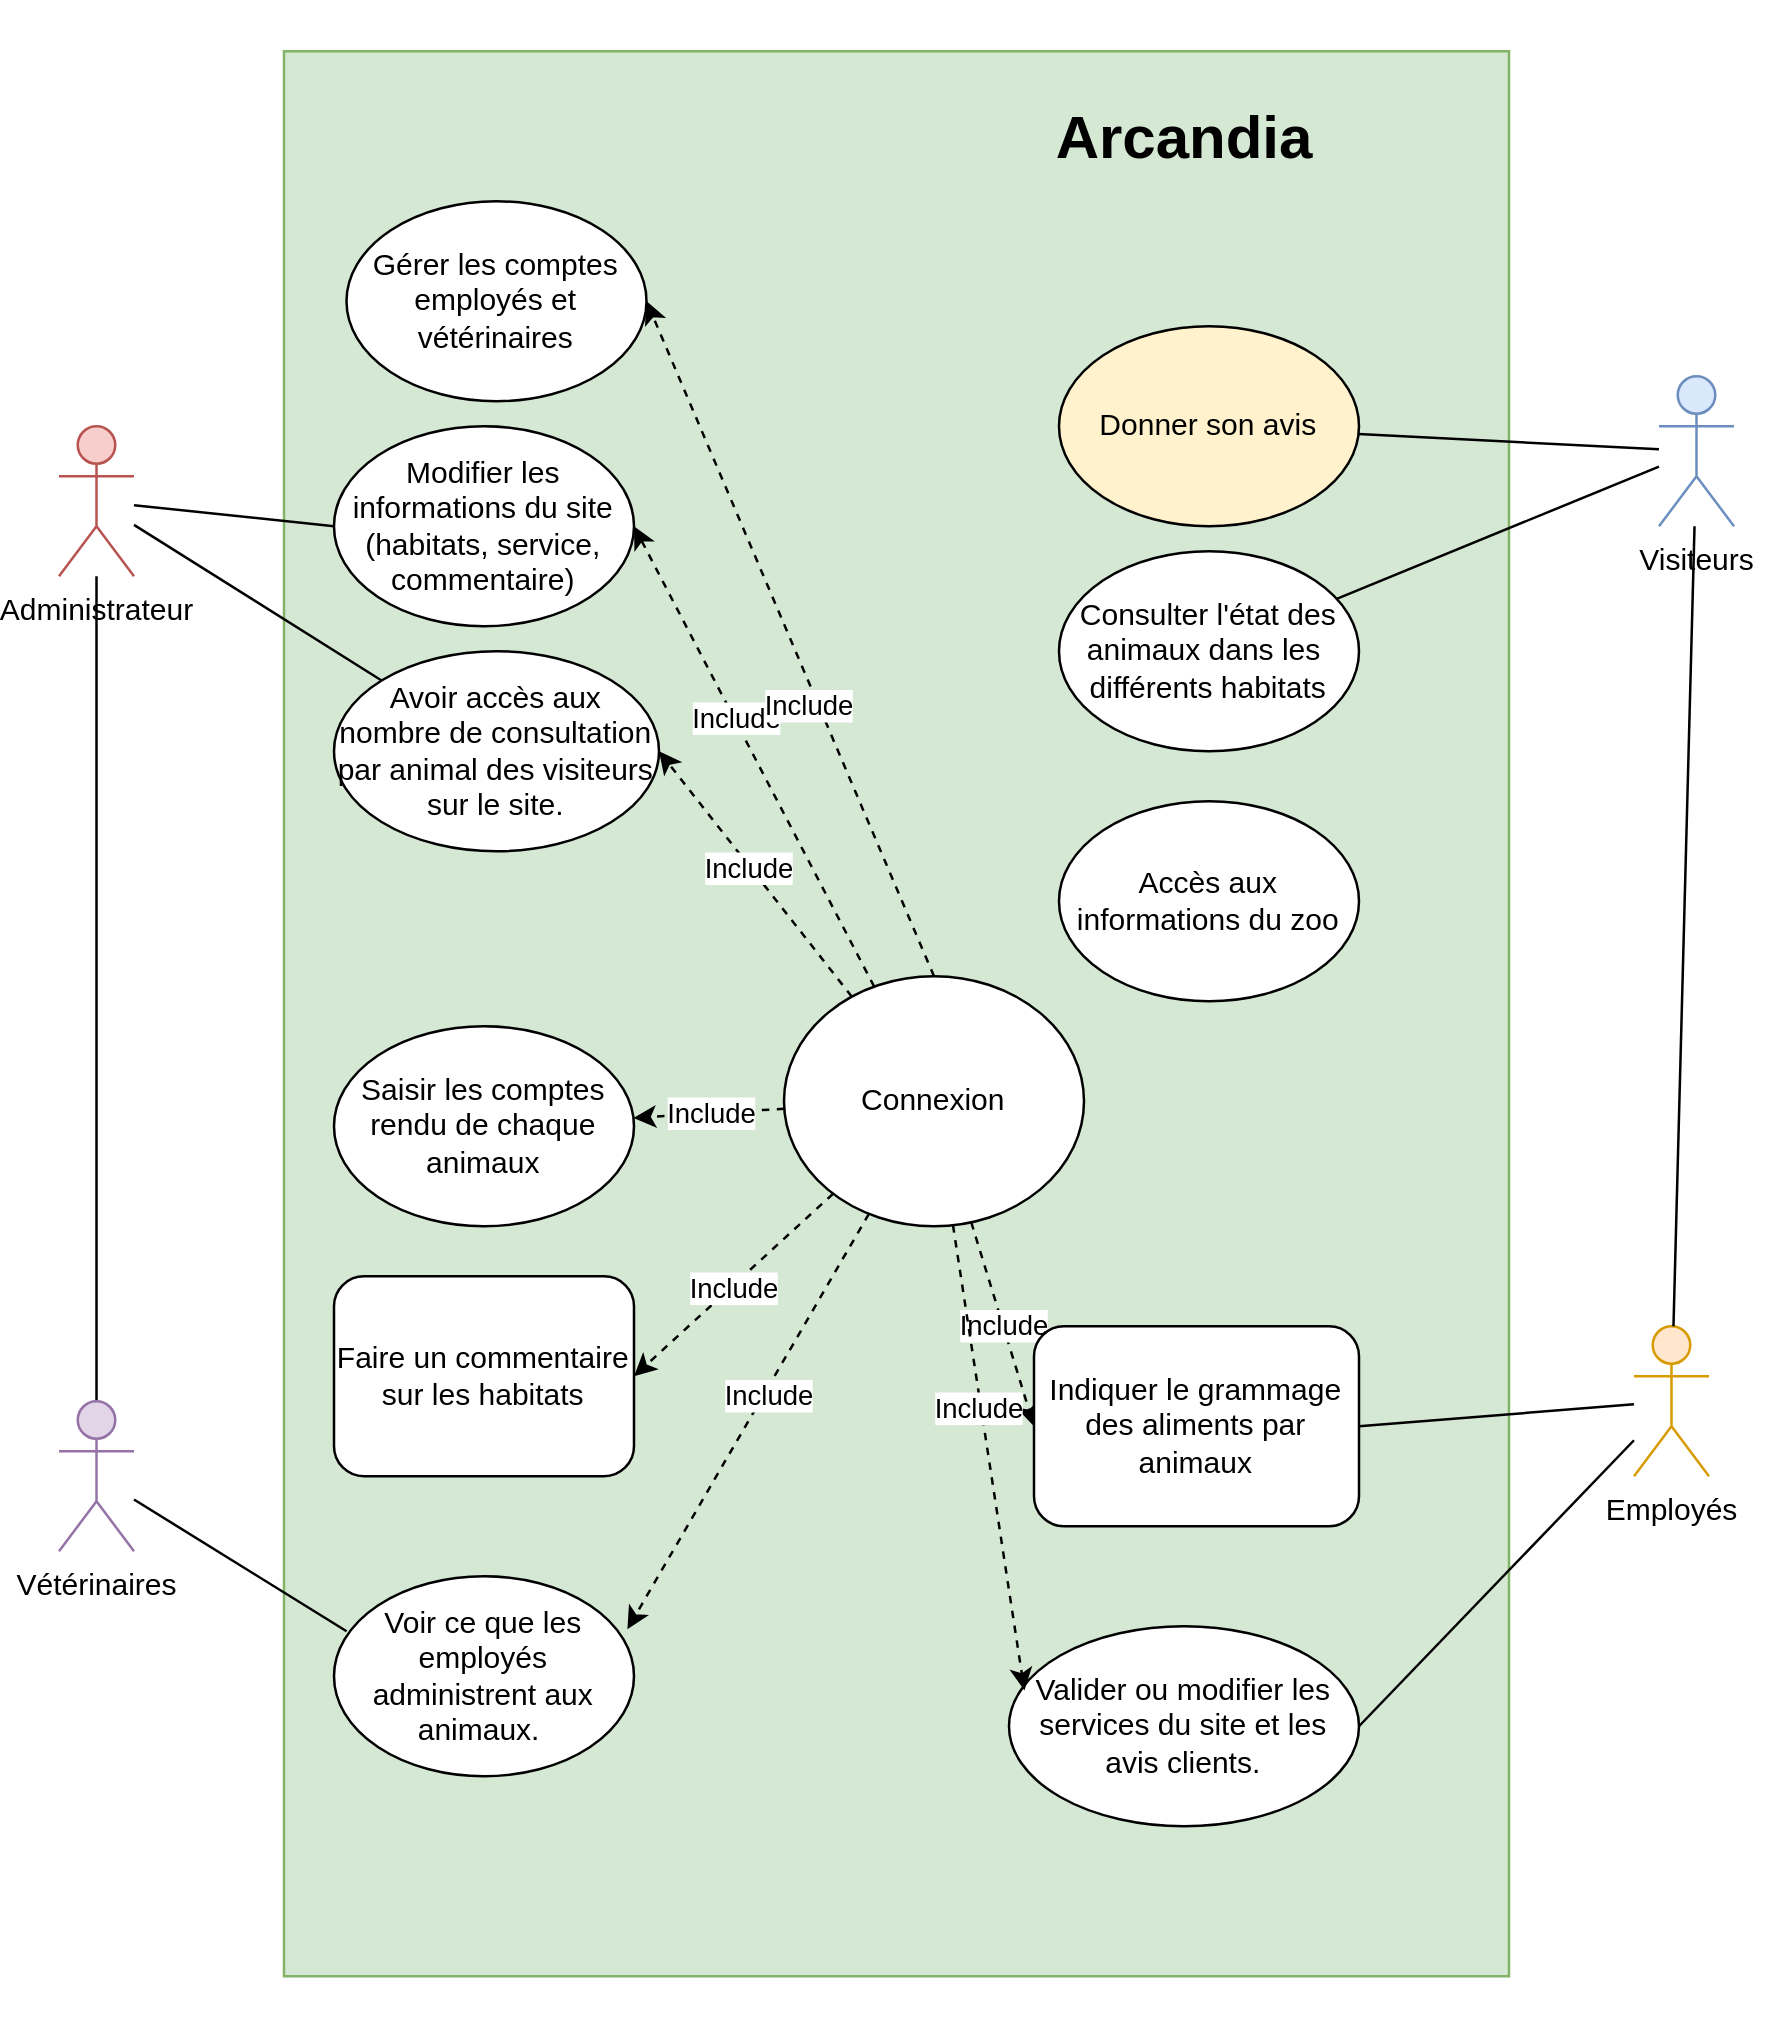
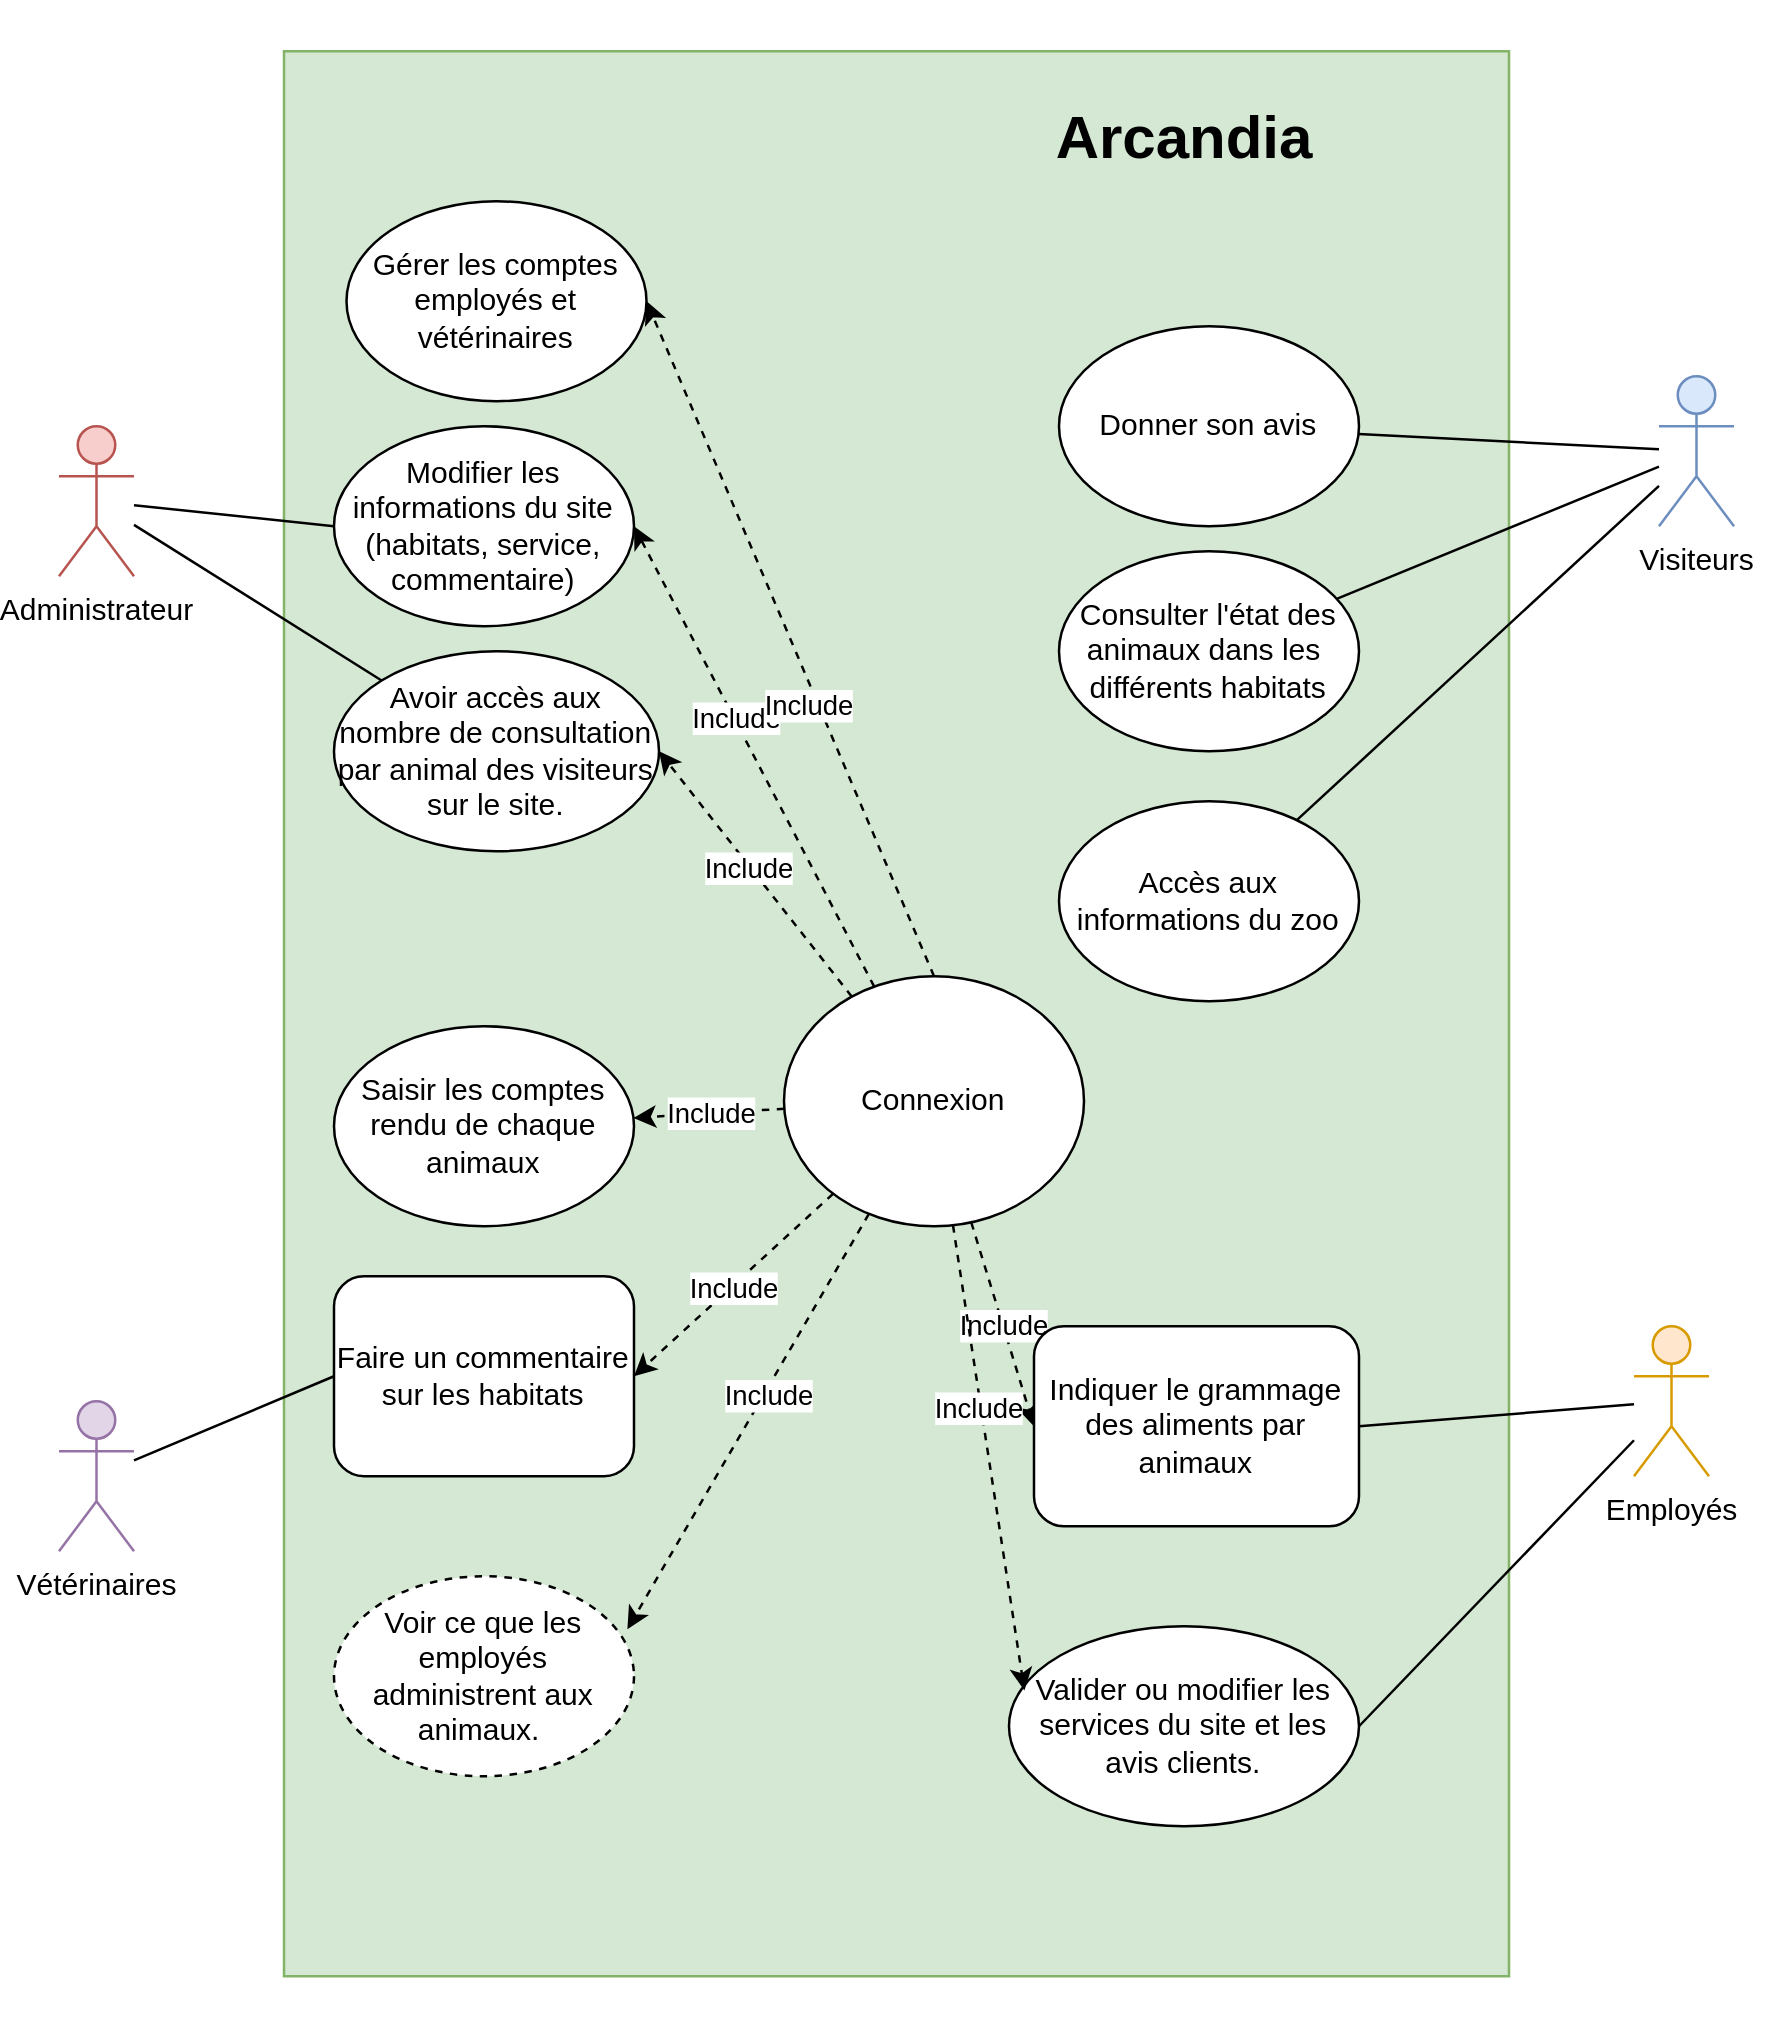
node "Donner son avis": fillcolor #fff2cc -> #ffffff
edge "Visiteurs" -- "Employés": now "Visiteurs" -- "Accès aux informations du zoo"
edge "Administrateur" -- "Vétérinaires": now "Faire un commentaire sur les habitats" -- "Vétérinaires"
edge "Vétérinaires" -- "Voir ce que les employés administrent aux animaux.": removed
node "Voir ce que les employés administrent aux animaux.": style solid -> dashed
